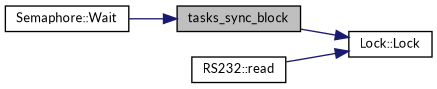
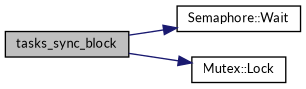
edge "Semaphore::Wait" -> "tasks_sync_block": reversed
node "Lock::Lock": label "Lock::Lock" -> "Mutex::Lock"
node "RS232::read": removed
